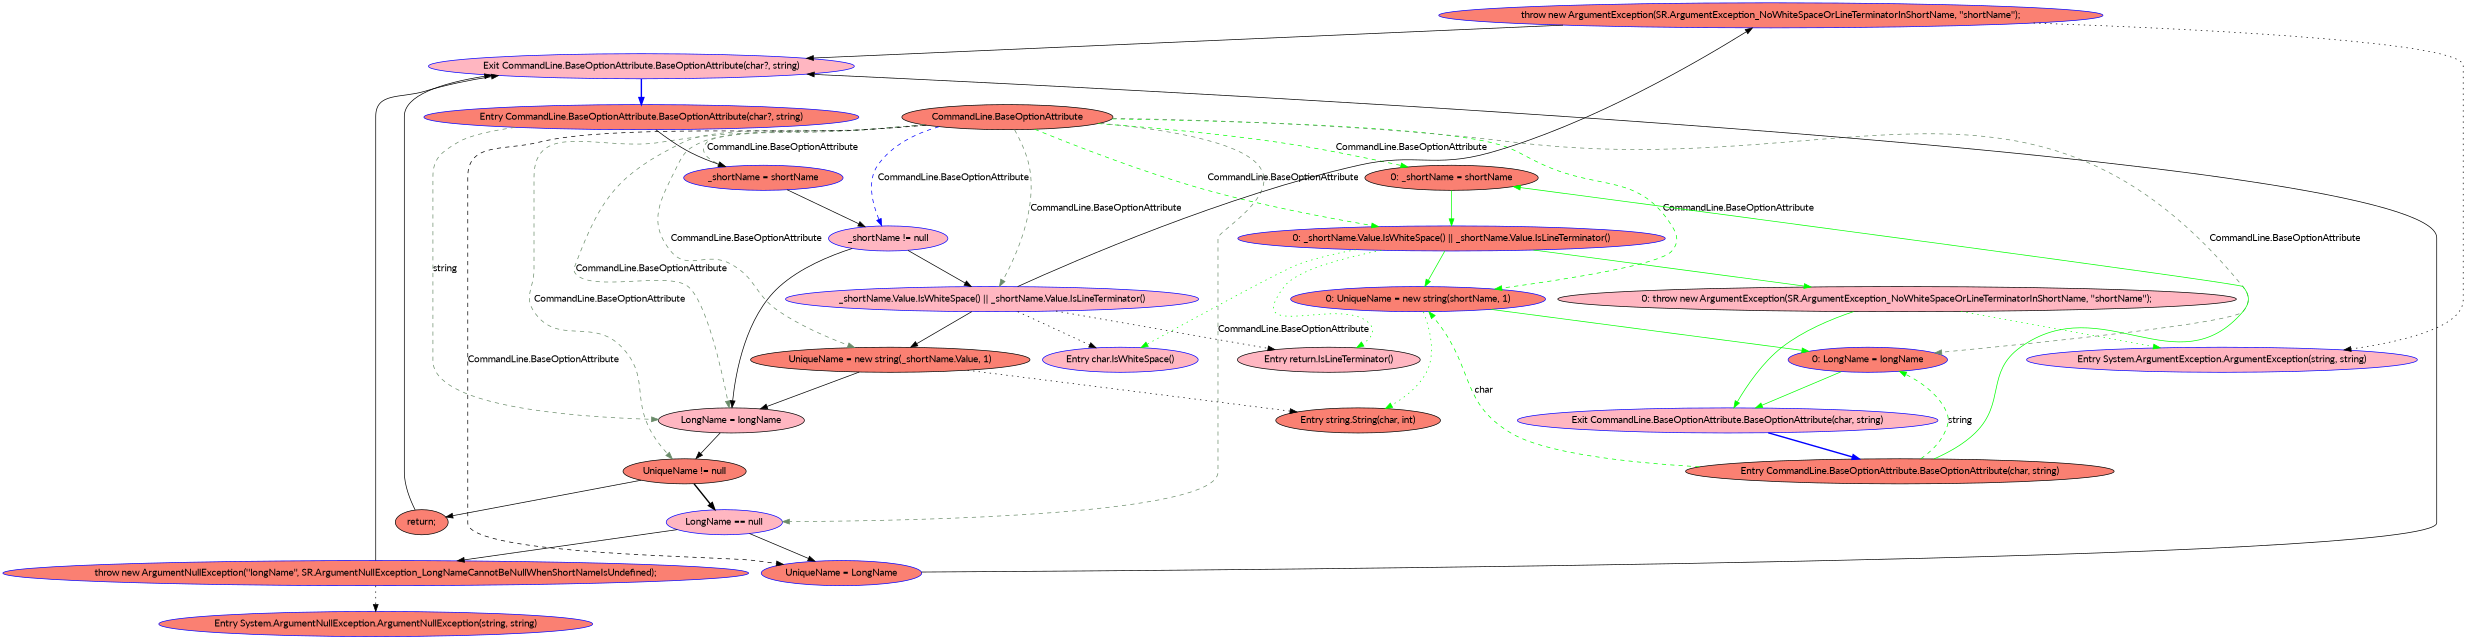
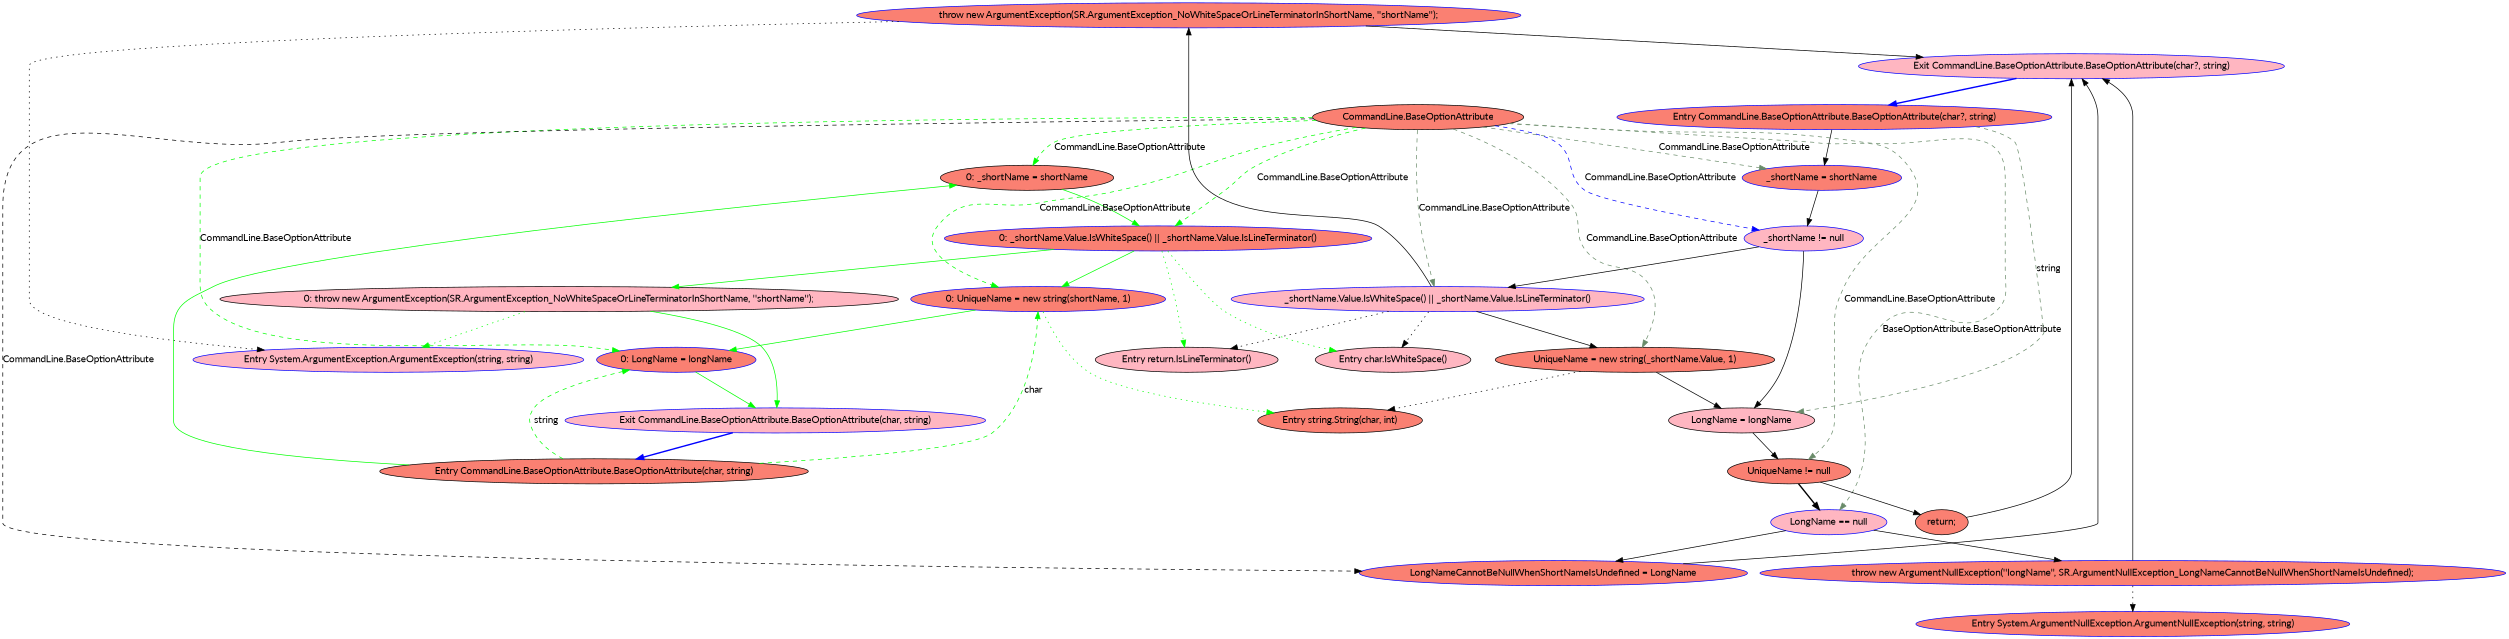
edge "CommandLine.BaseOptionAttribute" -> "0: LongName = longName": color darkseagreen4 -> green
edge "CommandLine.BaseOptionAttribute" -> "LongName = longName": removed, label "CommandLine.BaseOptionAttribute"
edge "CommandLine.BaseOptionAttribute" -> "LongName == null": label "CommandLine.BaseOptionAttribute" -> "BaseOptionAttribute.BaseOptionAttribute"
node "Entry char.IsWhiteSpace()": color blue -> black
node "UniqueName = LongName": label "UniqueName = LongName" -> "LongNameCannotBeNullWhenShortNameIsUndefined = LongName"
